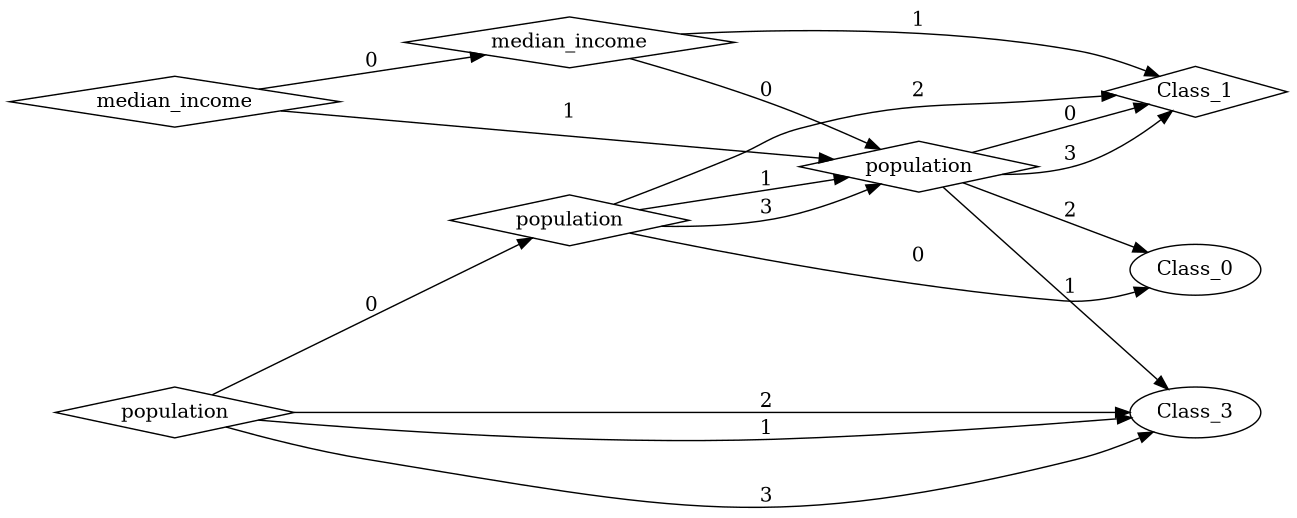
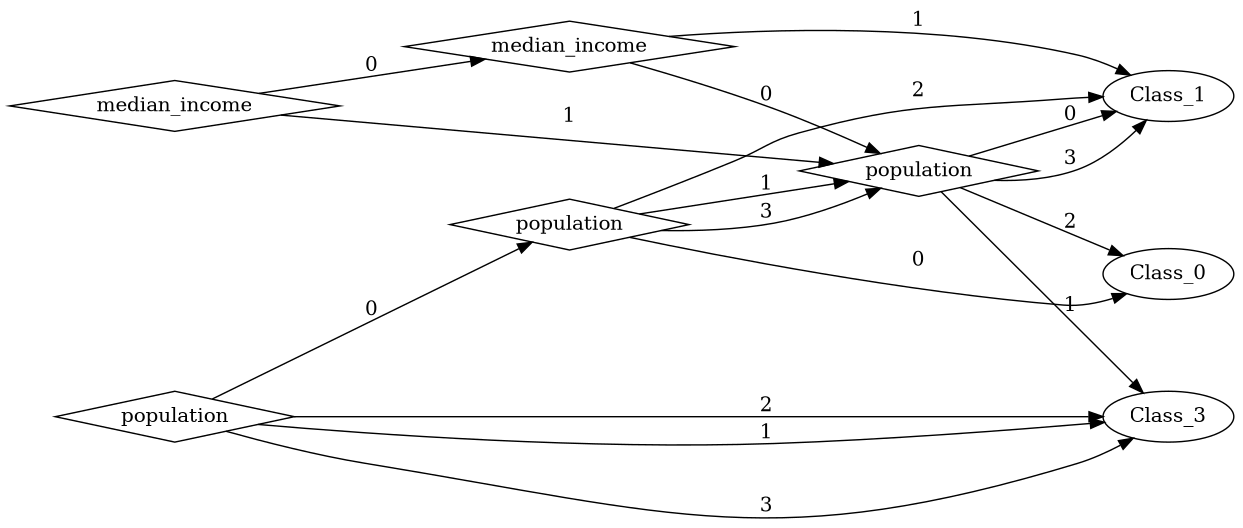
node "Class_1": shape diamond -> ellipse
